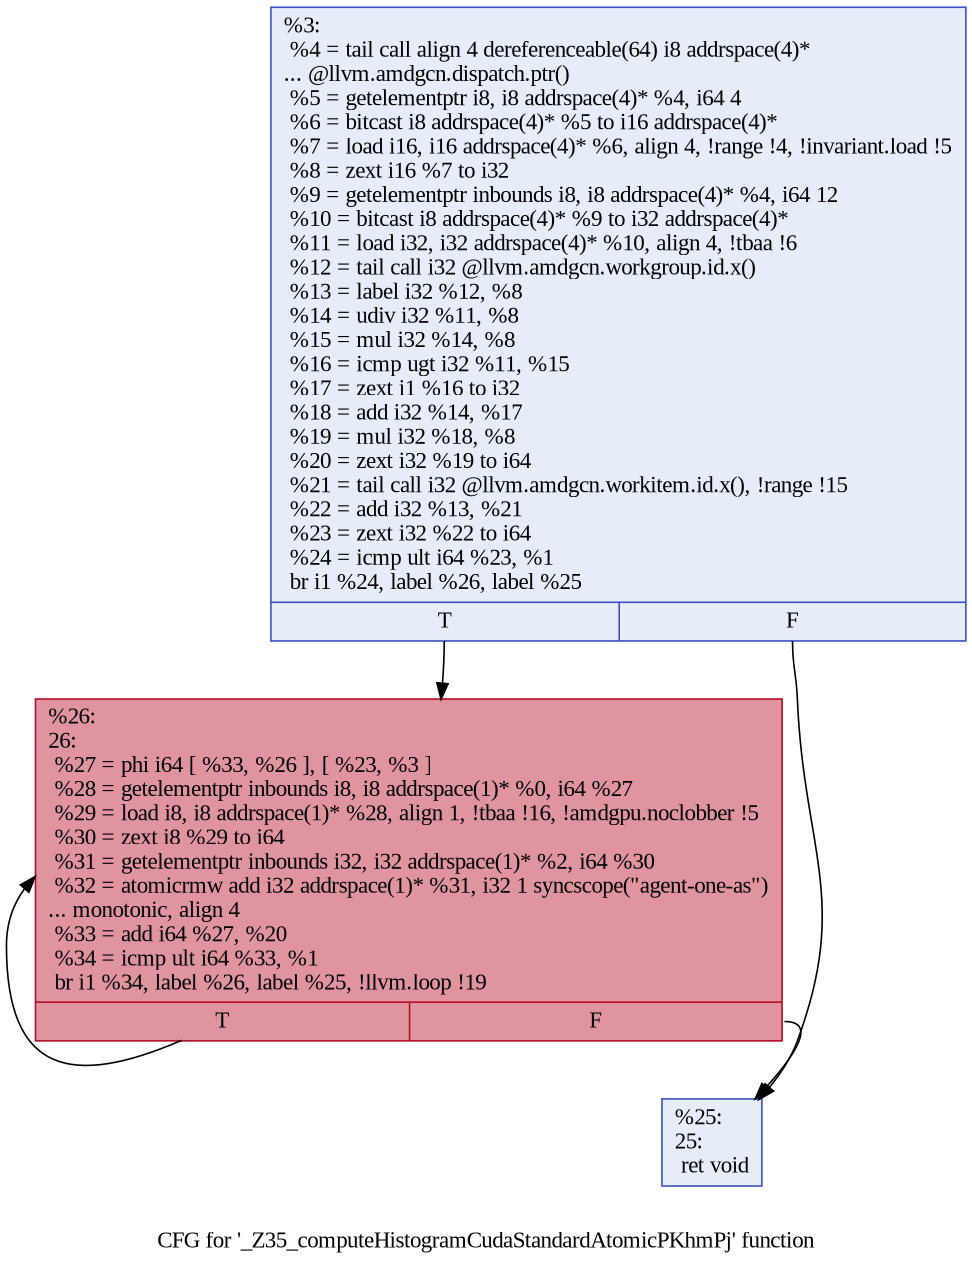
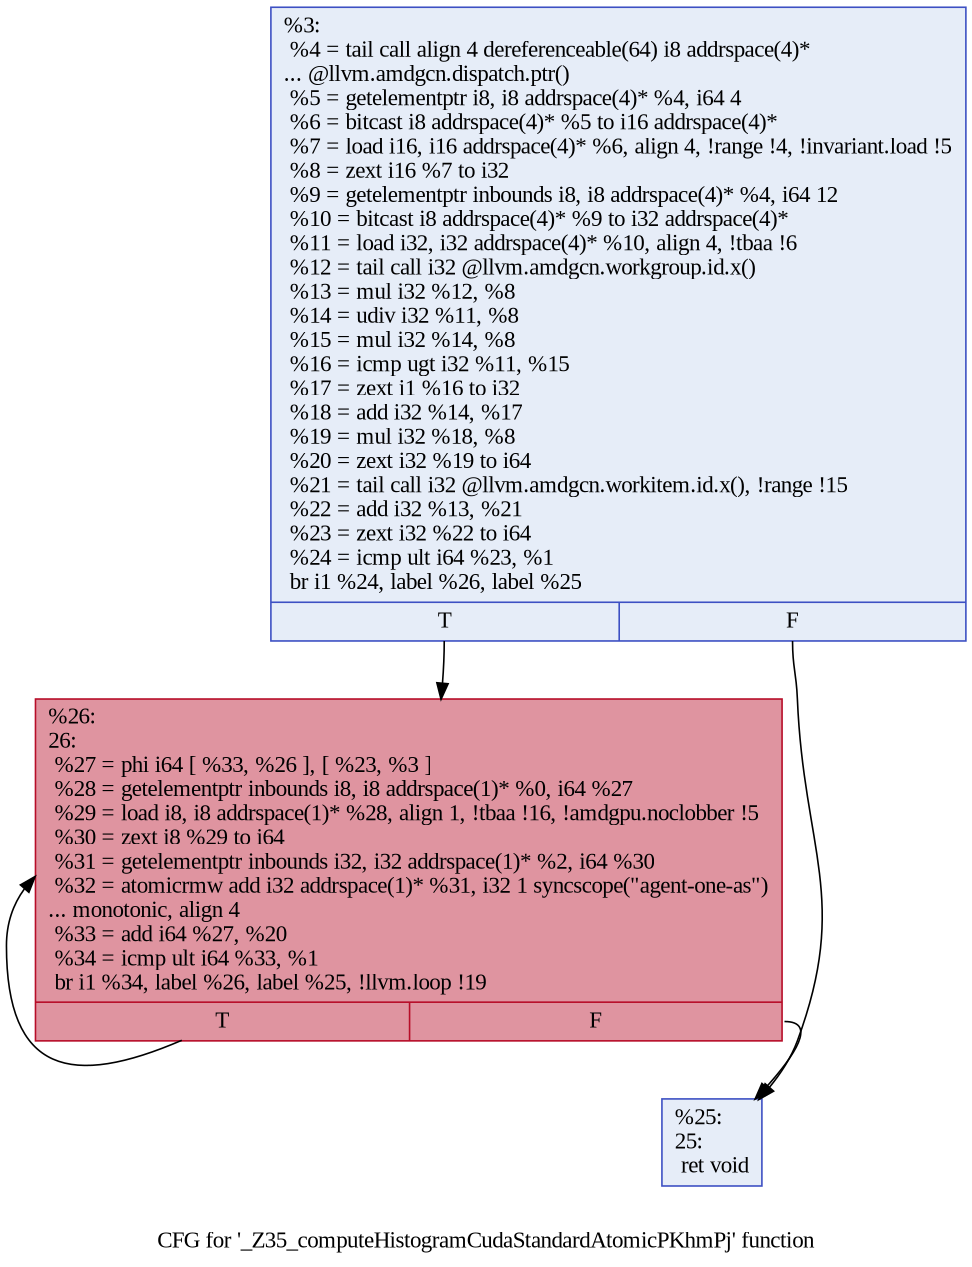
node "%3:": text "%13 = label i32 %12, %8" -> "%13 = mul i32 %12, %8"
